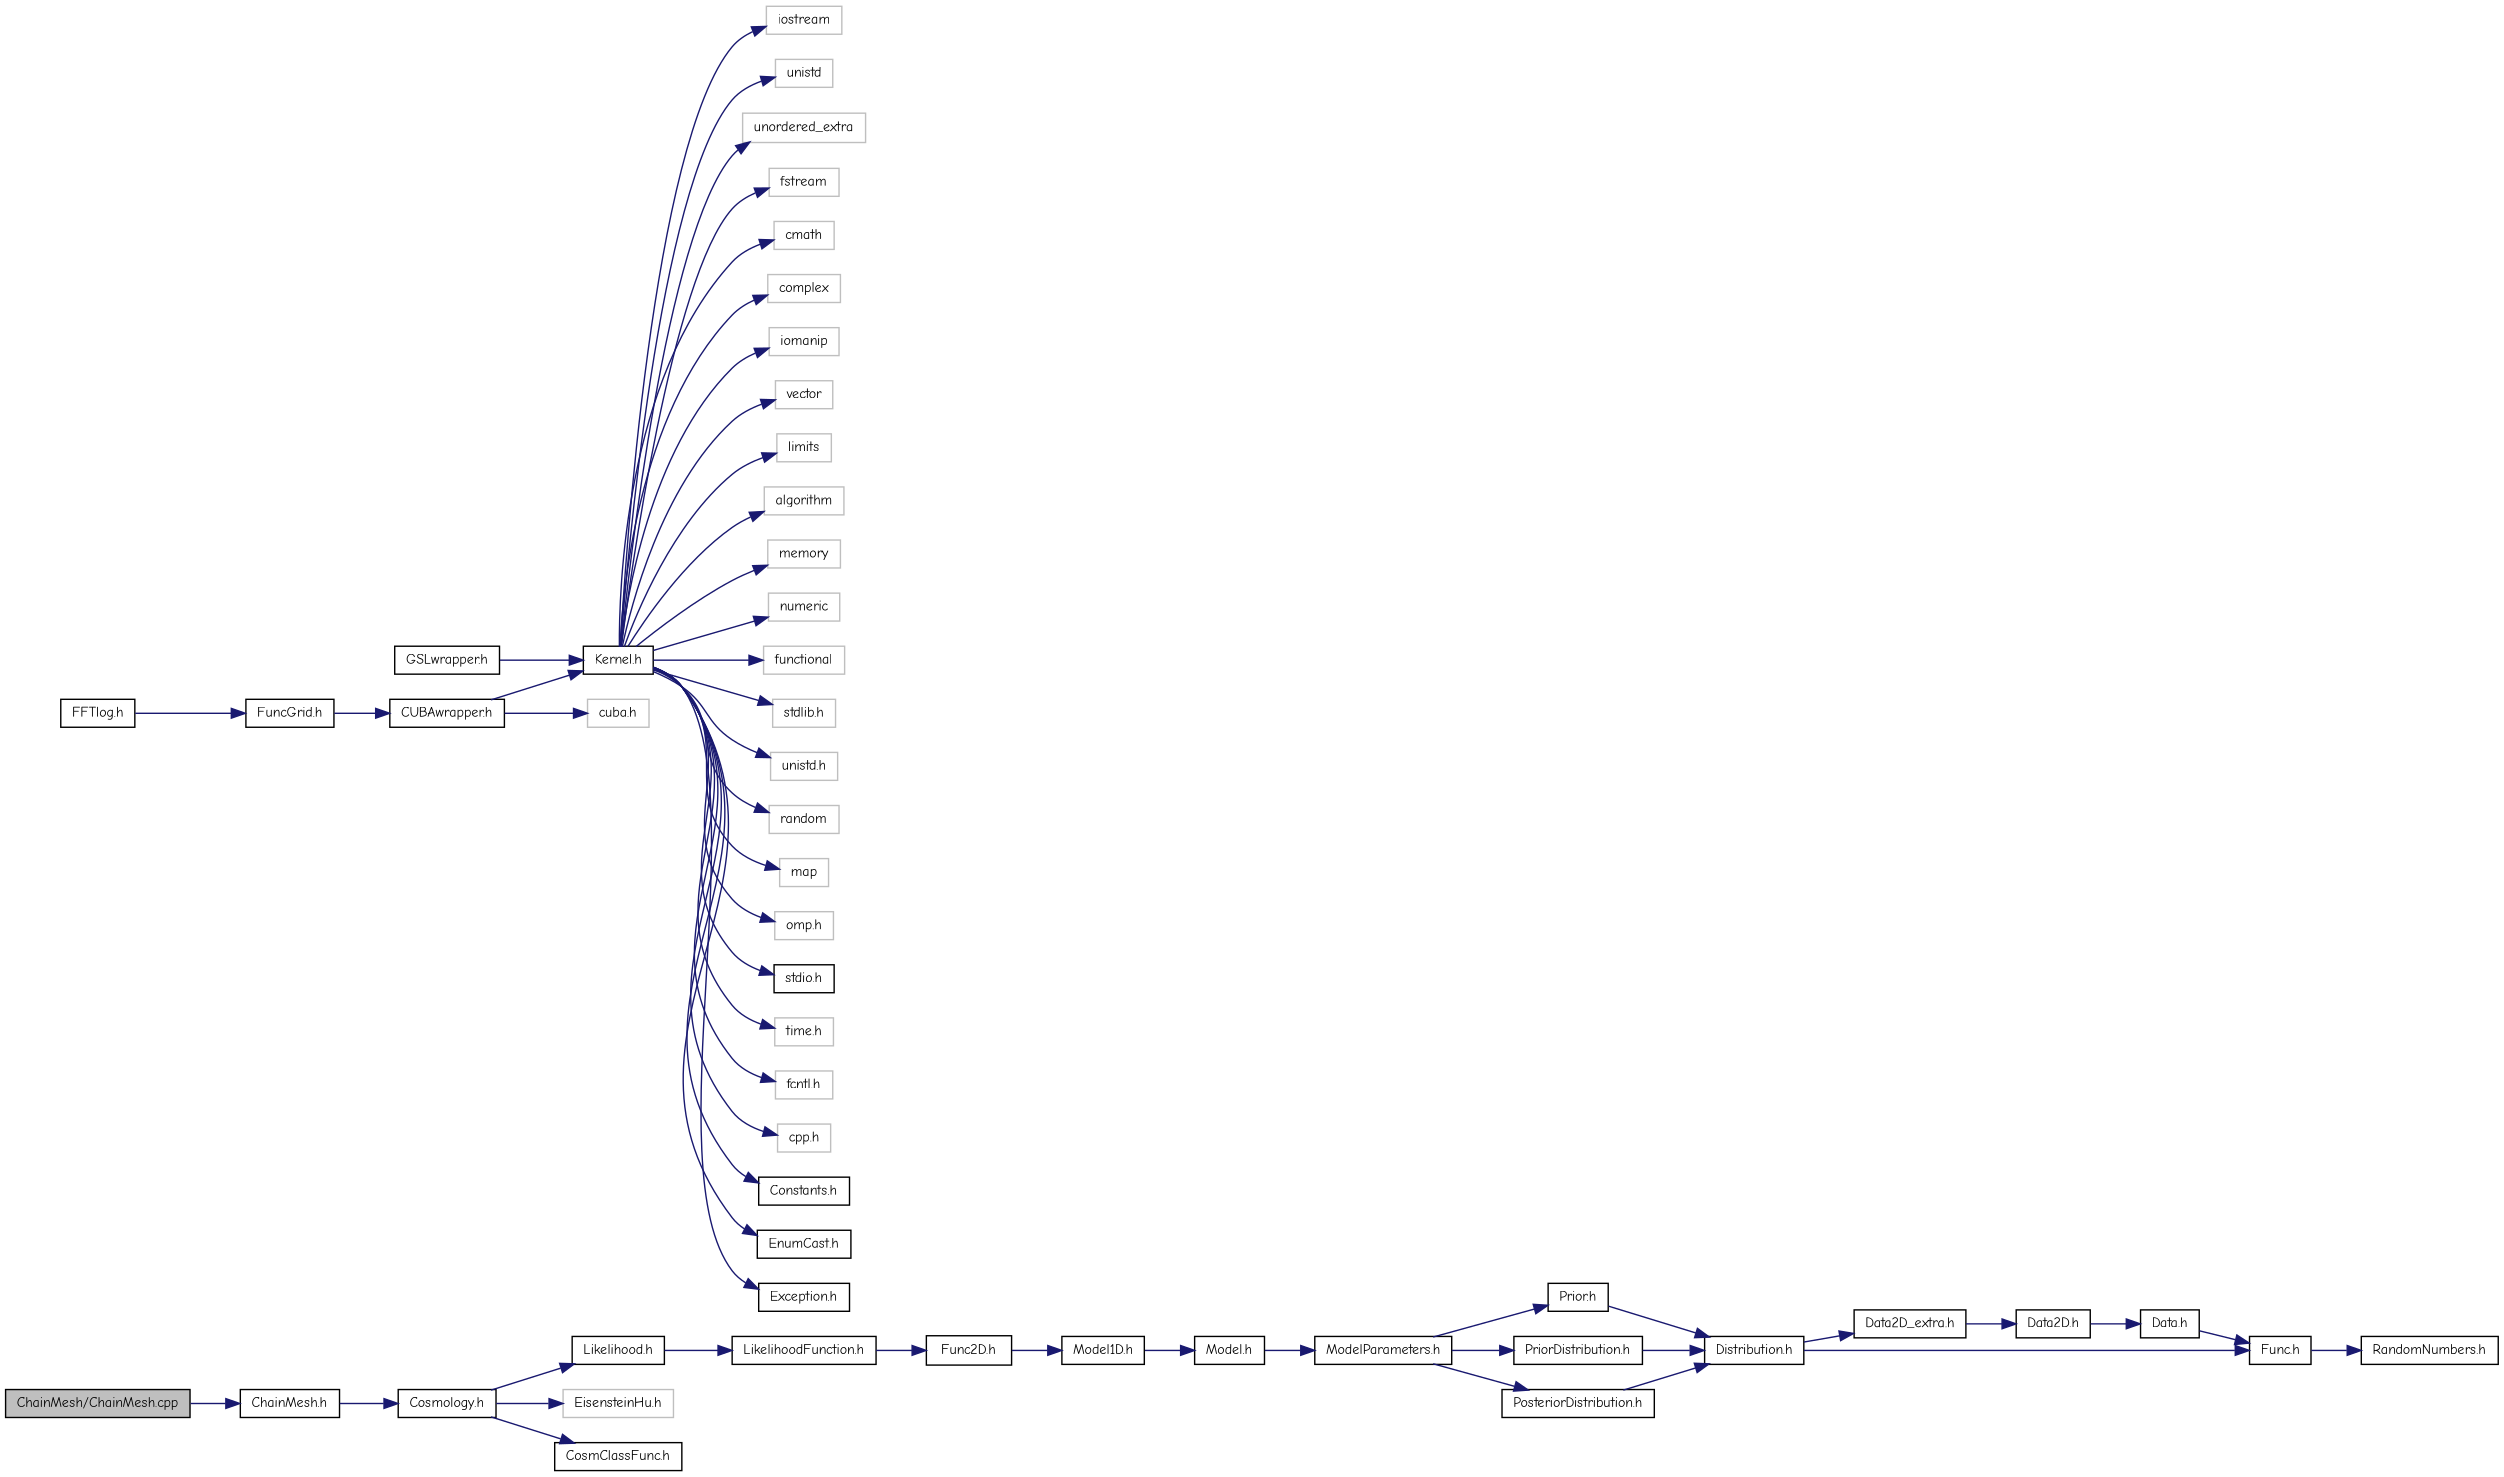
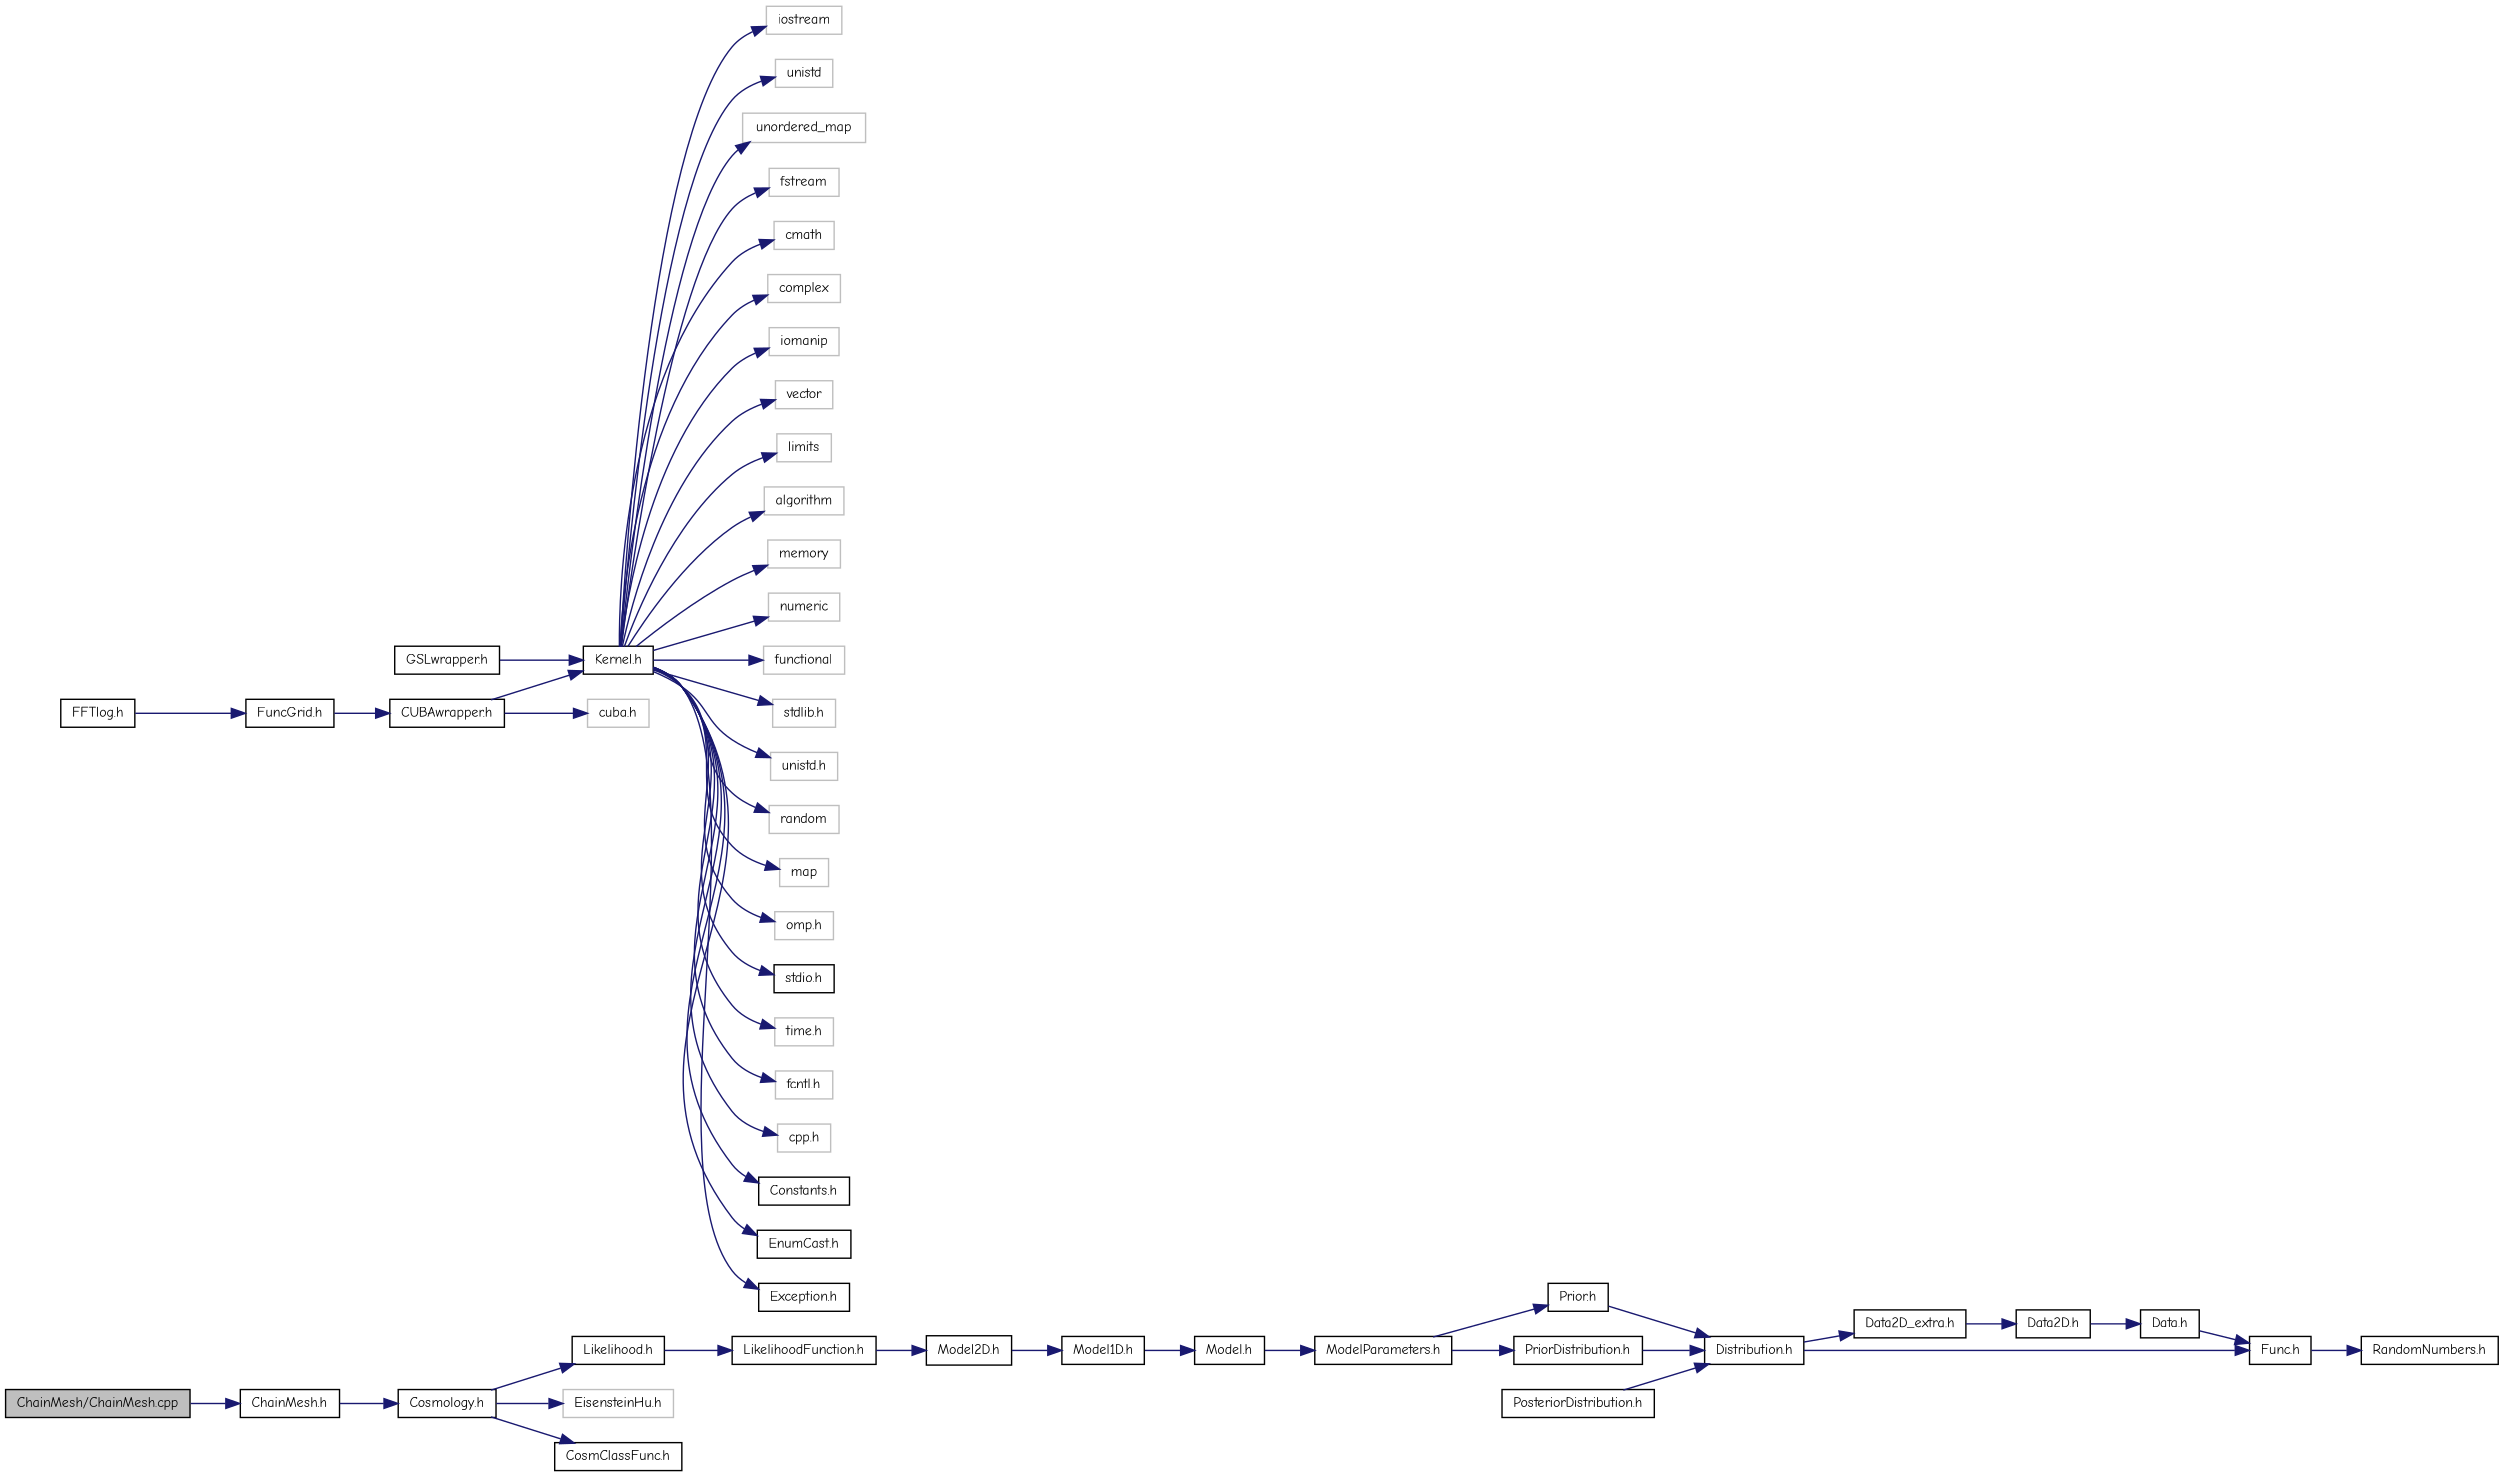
node "unordered_extra": label "unordered_extra" -> "unordered_map"
node "Func2D.h": label "Func2D.h" -> "Model2D.h"
edge "ModelParameters.h" -> "PosteriorDistribution.h": removed
